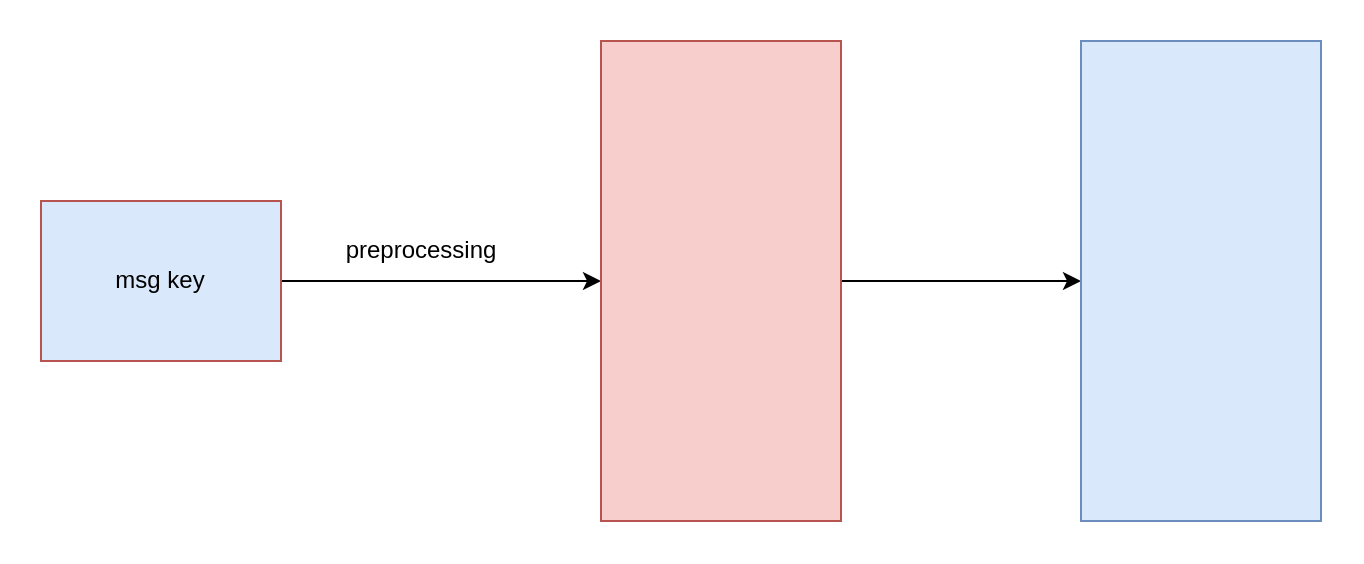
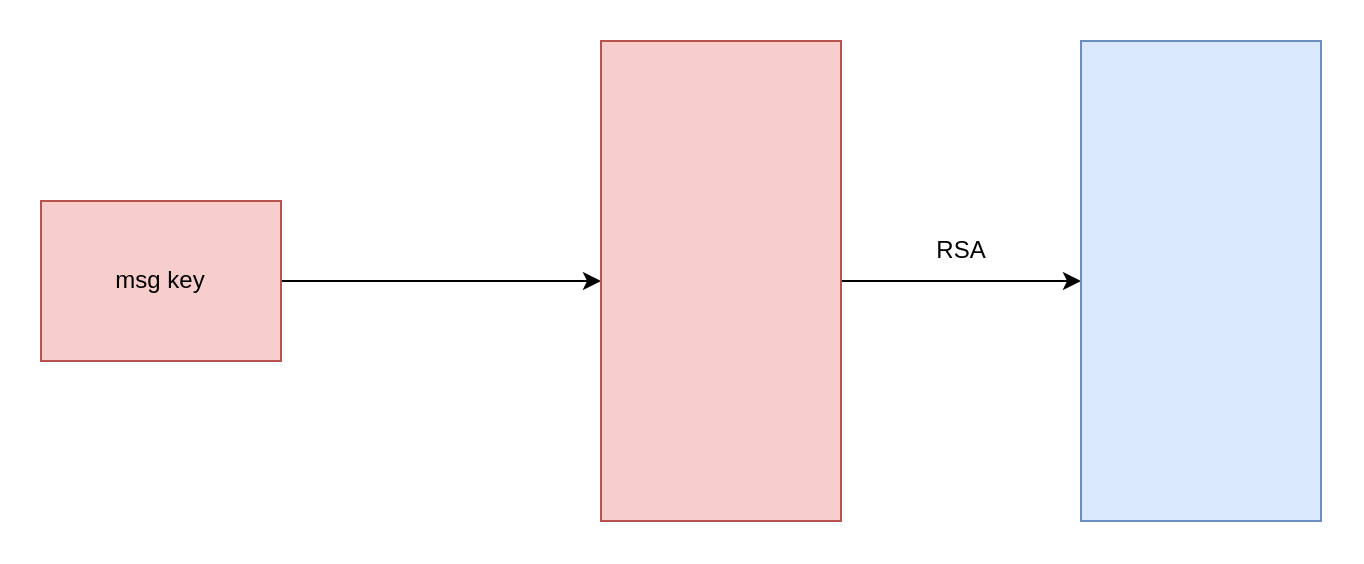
node "preprocessing": removed
node "RSA": added
node "msg key": fillcolor #dae8fc -> #f8cecc
